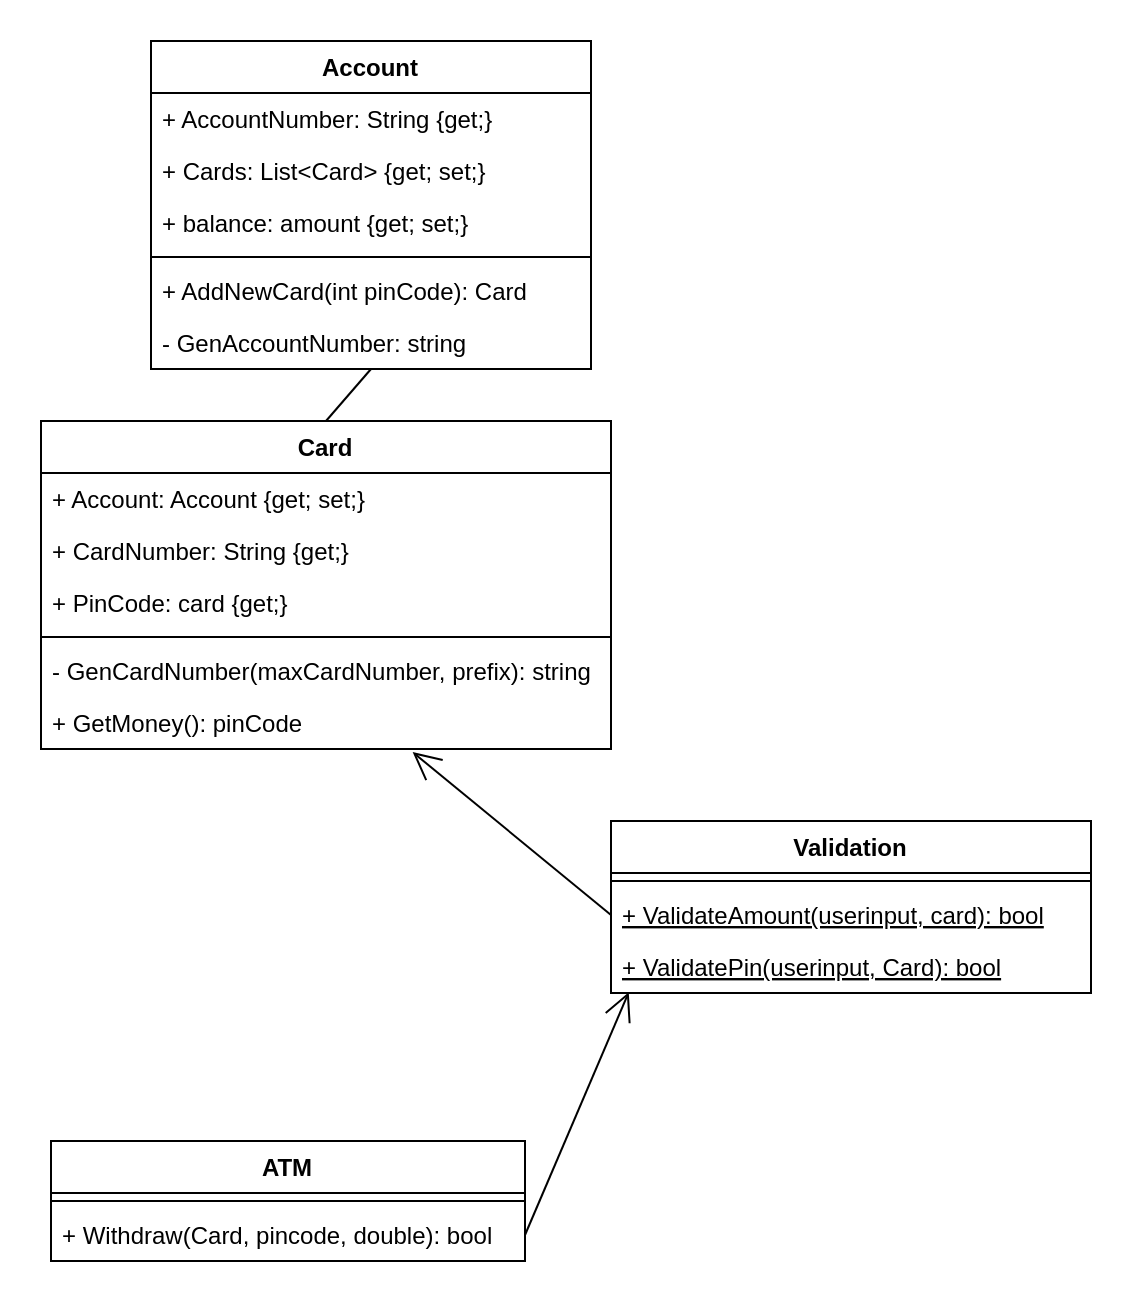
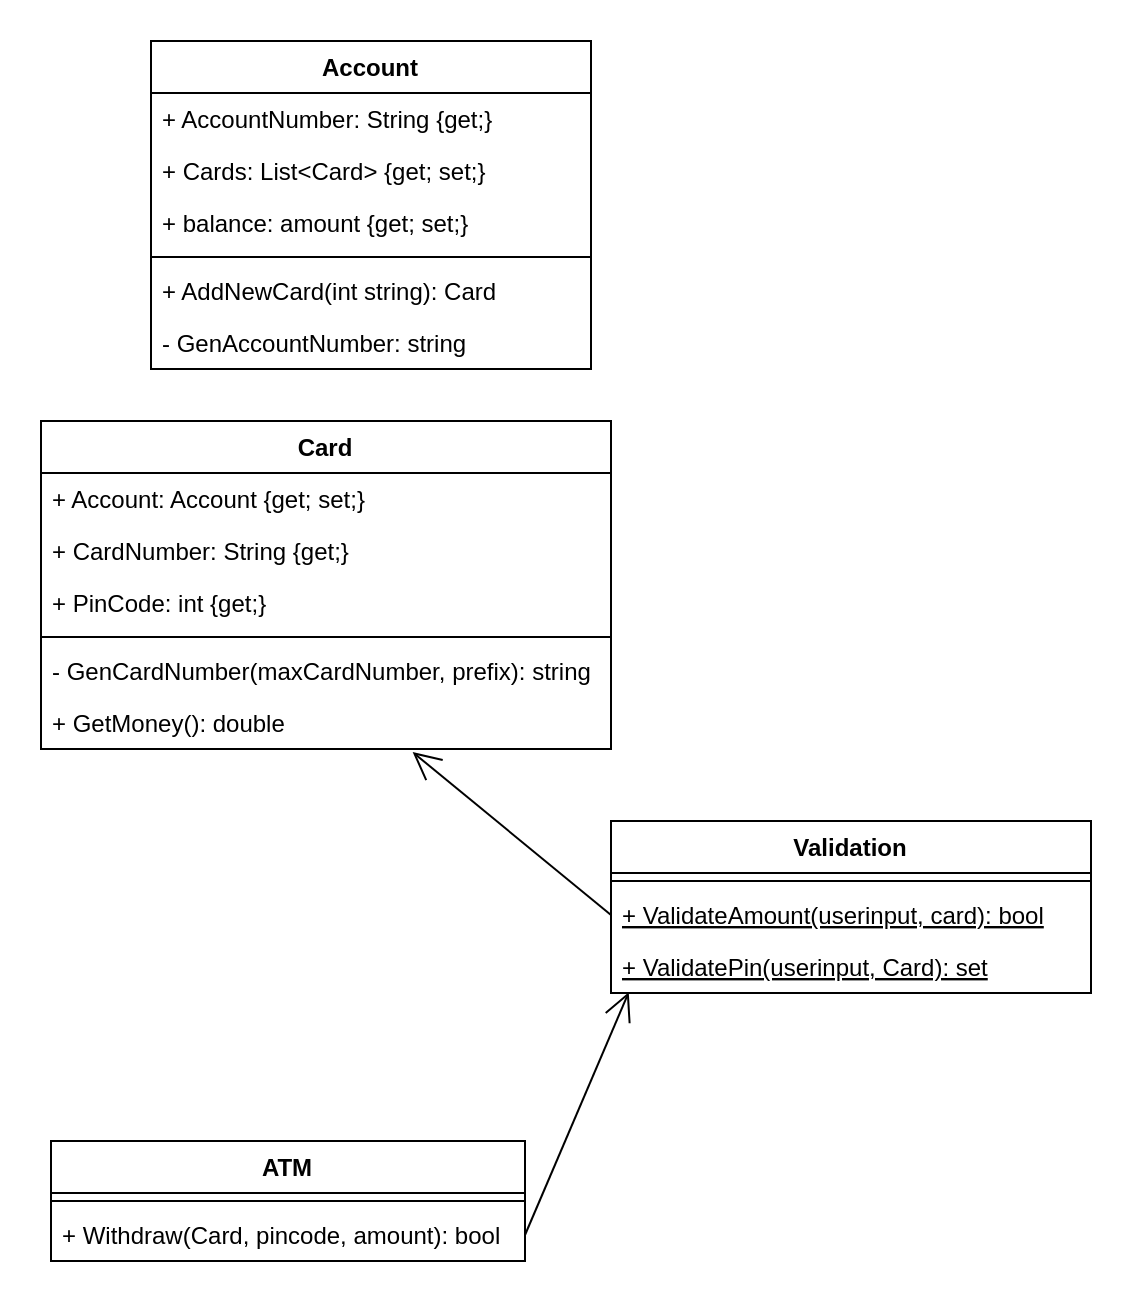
node "+ AddNewCard(int pinCode): Card": label "+ AddNewCard(int pinCode): Card" -> "+ AddNewCard(int string): Card"
edge "Account" -- "Card": removed
node "+ PinCode: card {get;}": label "+ PinCode: card {get;}" -> "+ PinCode: int {get;}"
node "+ GetMoney(): pinCode": label "+ GetMoney(): pinCode" -> "+ GetMoney(): double"
node "+ ValidatePin(userinput, Card): bool": label "+ ValidatePin(userinput, Card): bool" -> "+ ValidatePin(userinput, Card): set"
node "+ Withdraw(Card, pincode, double): bool": label "+ Withdraw(Card, pincode, double): bool" -> "+ Withdraw(Card, pincode, amount): bool"
